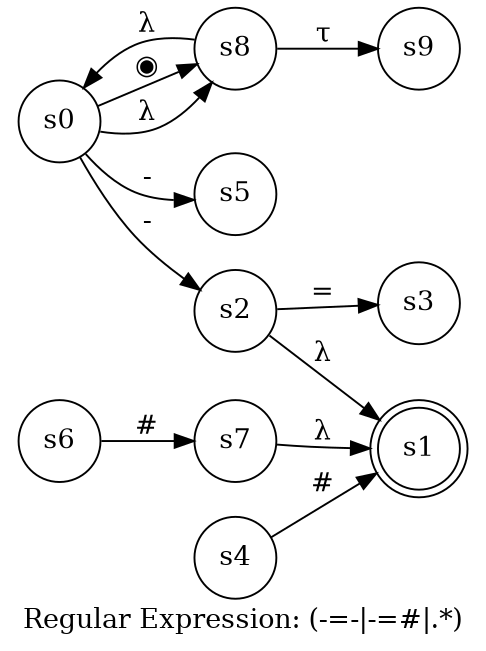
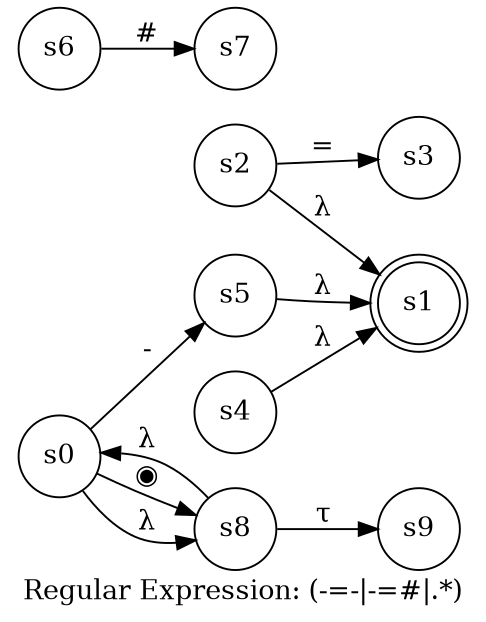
edge "s0" -> "s2": removed, label "-"
edge "s7" -> "s1": now "s5" -> "s1"
edge "s4" -> "s1": label "#" -> "λ"
